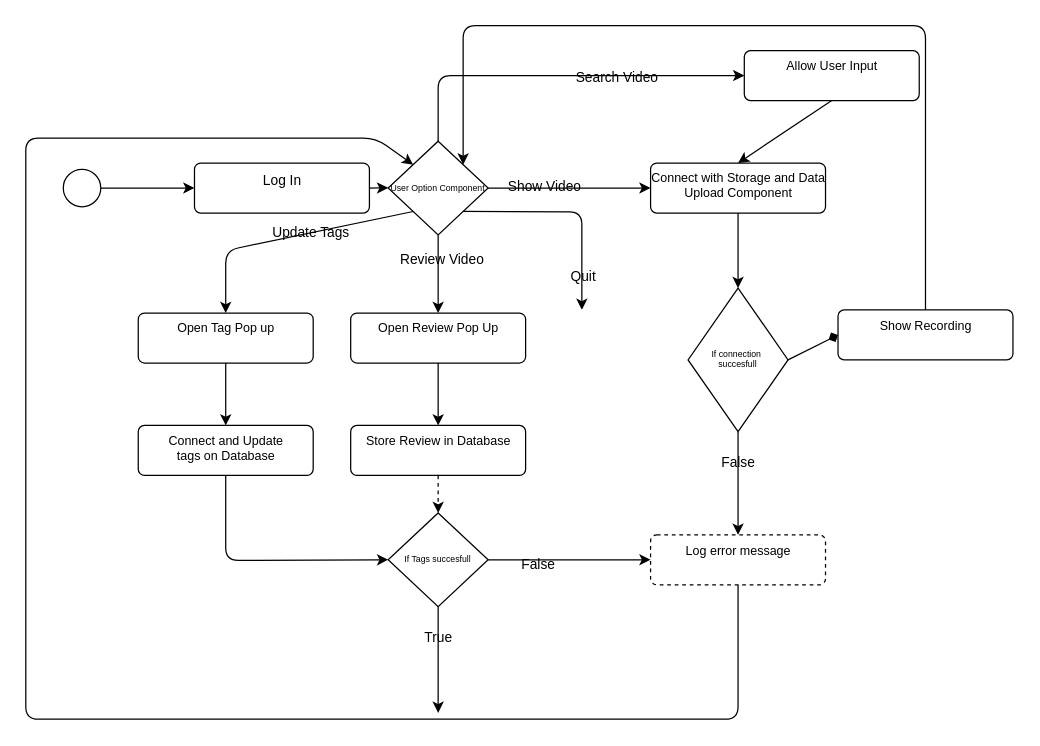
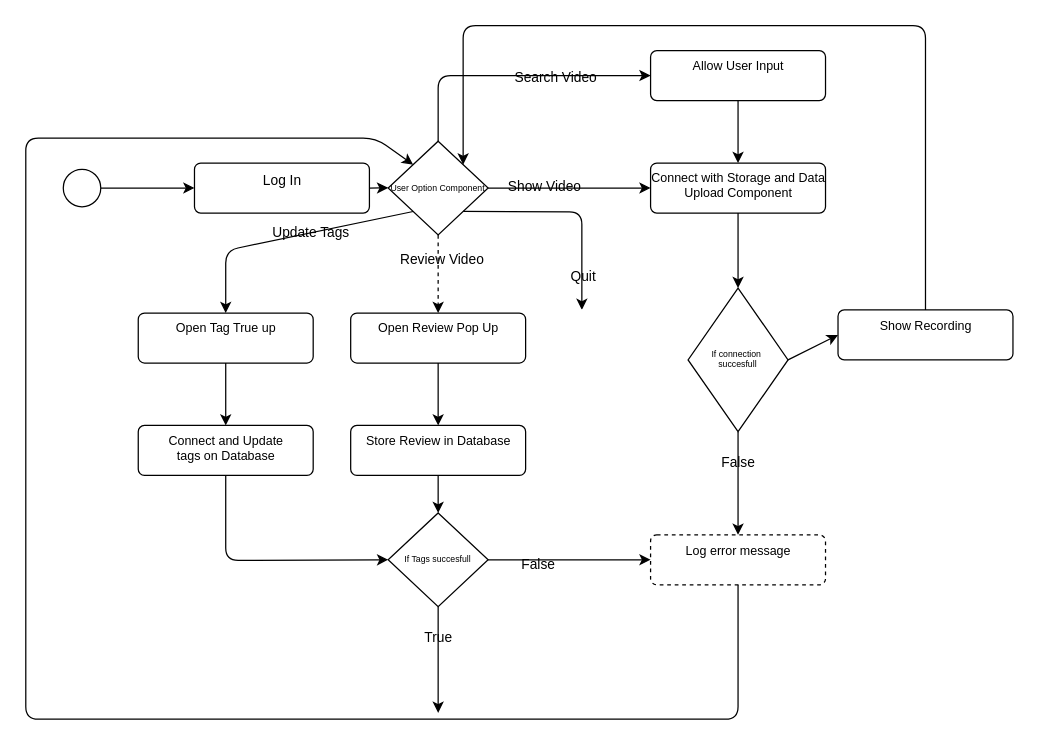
node "Allow User Input": moved (832, 76) -> (738, 76)
edge "User Option Component" -> "Open Review Pop Up": style solid -> dashed
node "Open Tag Pop up": label "Open Tag Pop up" -> "Open Tag True up"
edge "If connection succesfull" -> "Show Recording": arrowhead diamond -> classic
edge "Store Review in Database" -> "If Tags succesfull": style dashed -> solid
